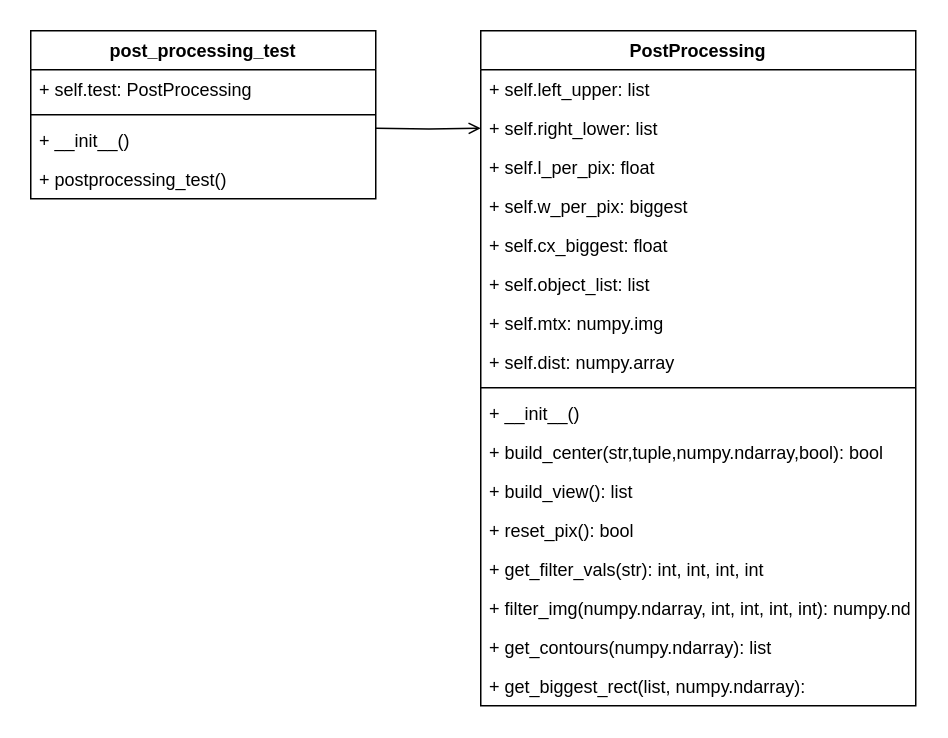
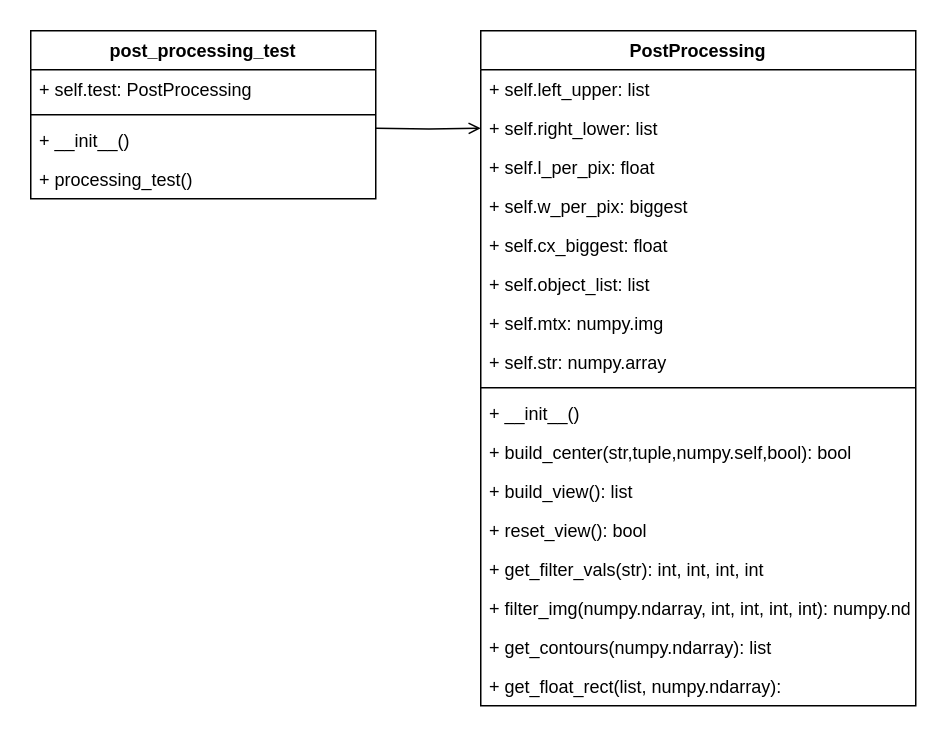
node "+ postprocessing_test()": label "+ postprocessing_test()" -> "+ processing_test()"
node "+ self.dist: numpy.array": label "+ self.dist: numpy.array" -> "+ self.str: numpy.array"
node "+ build_center(str,tuple,numpy.ndarray,bool): bool": label "+ build_center(str,tuple,numpy.ndarray,bool): bool" -> "+ build_center(str,tuple,numpy.self,bool): bool"
node "+ reset_pix(): bool": label "+ reset_pix(): bool" -> "+ reset_view(): bool"
node "+ get_biggest_rect(list, numpy.ndarray):": label "+ get_biggest_rect(list, numpy.ndarray):" -> "+ get_float_rect(list, numpy.ndarray):"
